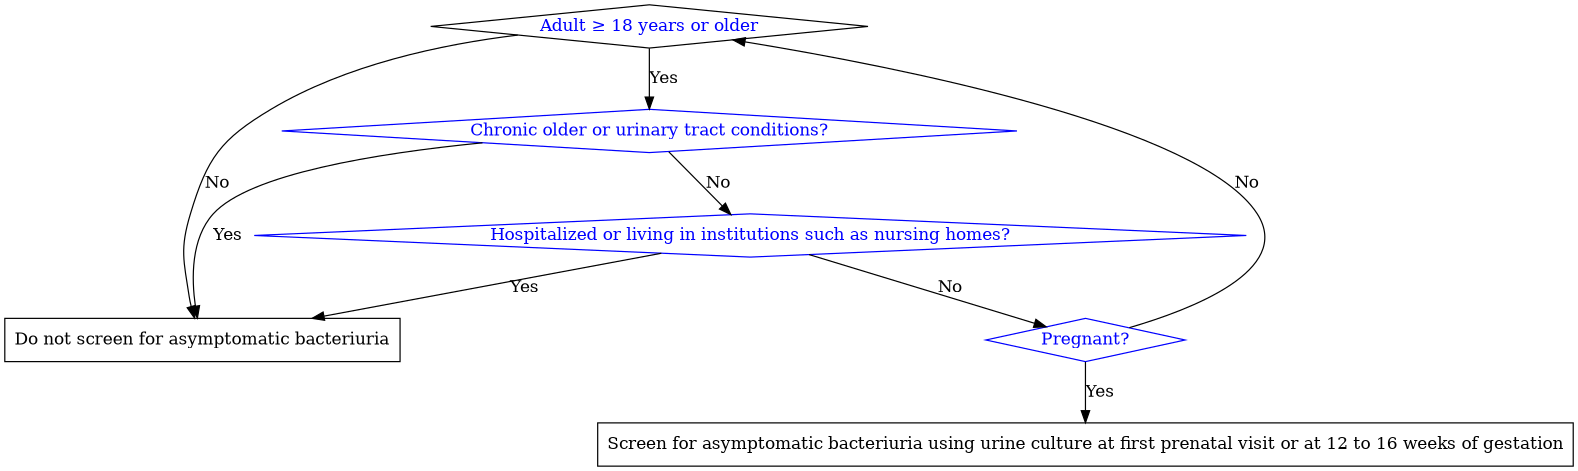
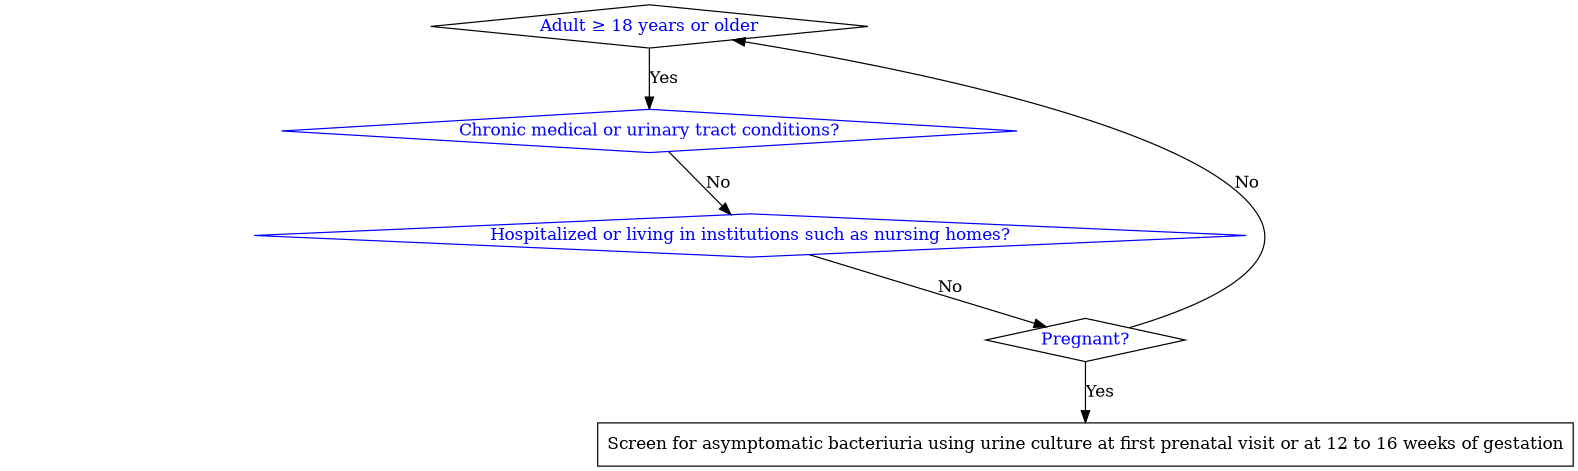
node "Chronic older or urinary tract conditions?": label "Chronic older or urinary tract conditions?" -> "Chronic medical or urinary tract conditions?"
node "Do not screen for asymptomatic bacteriuria": removed
node "Pregnant?": color blue -> black
